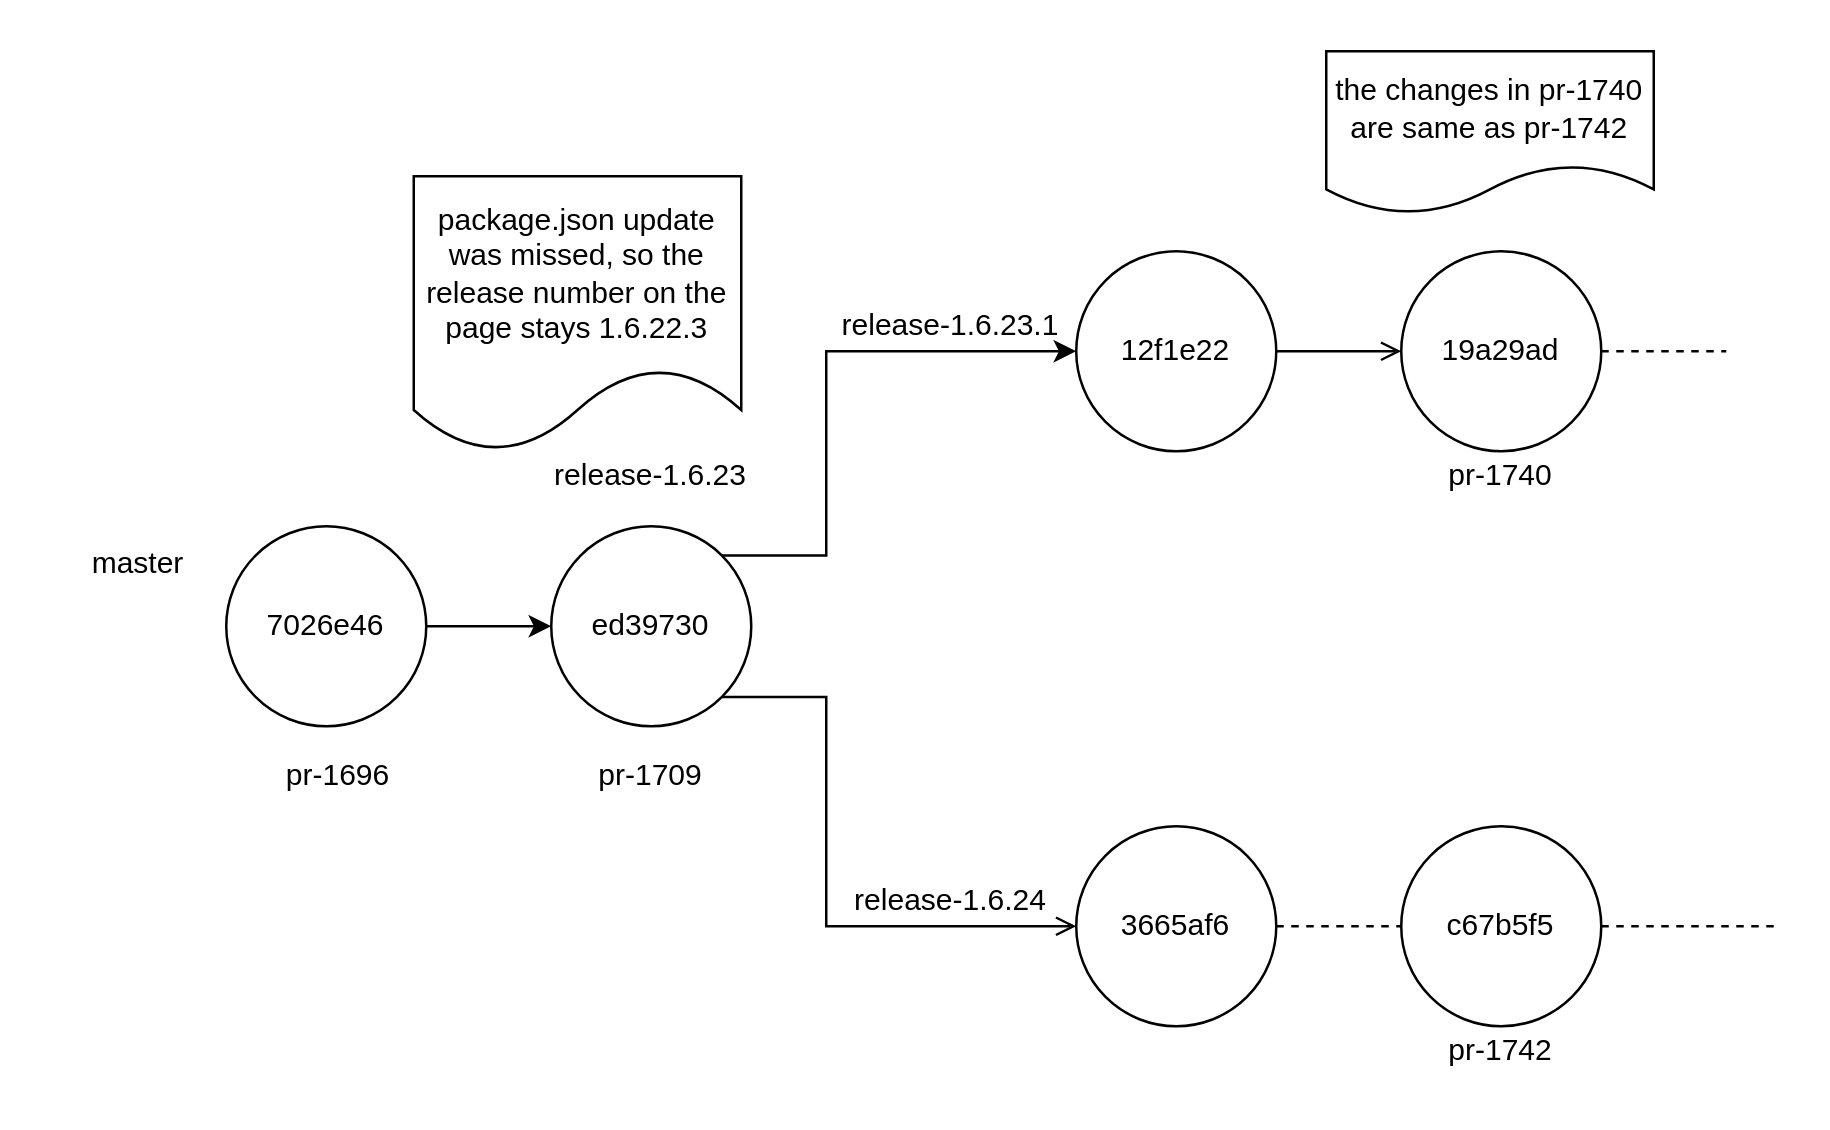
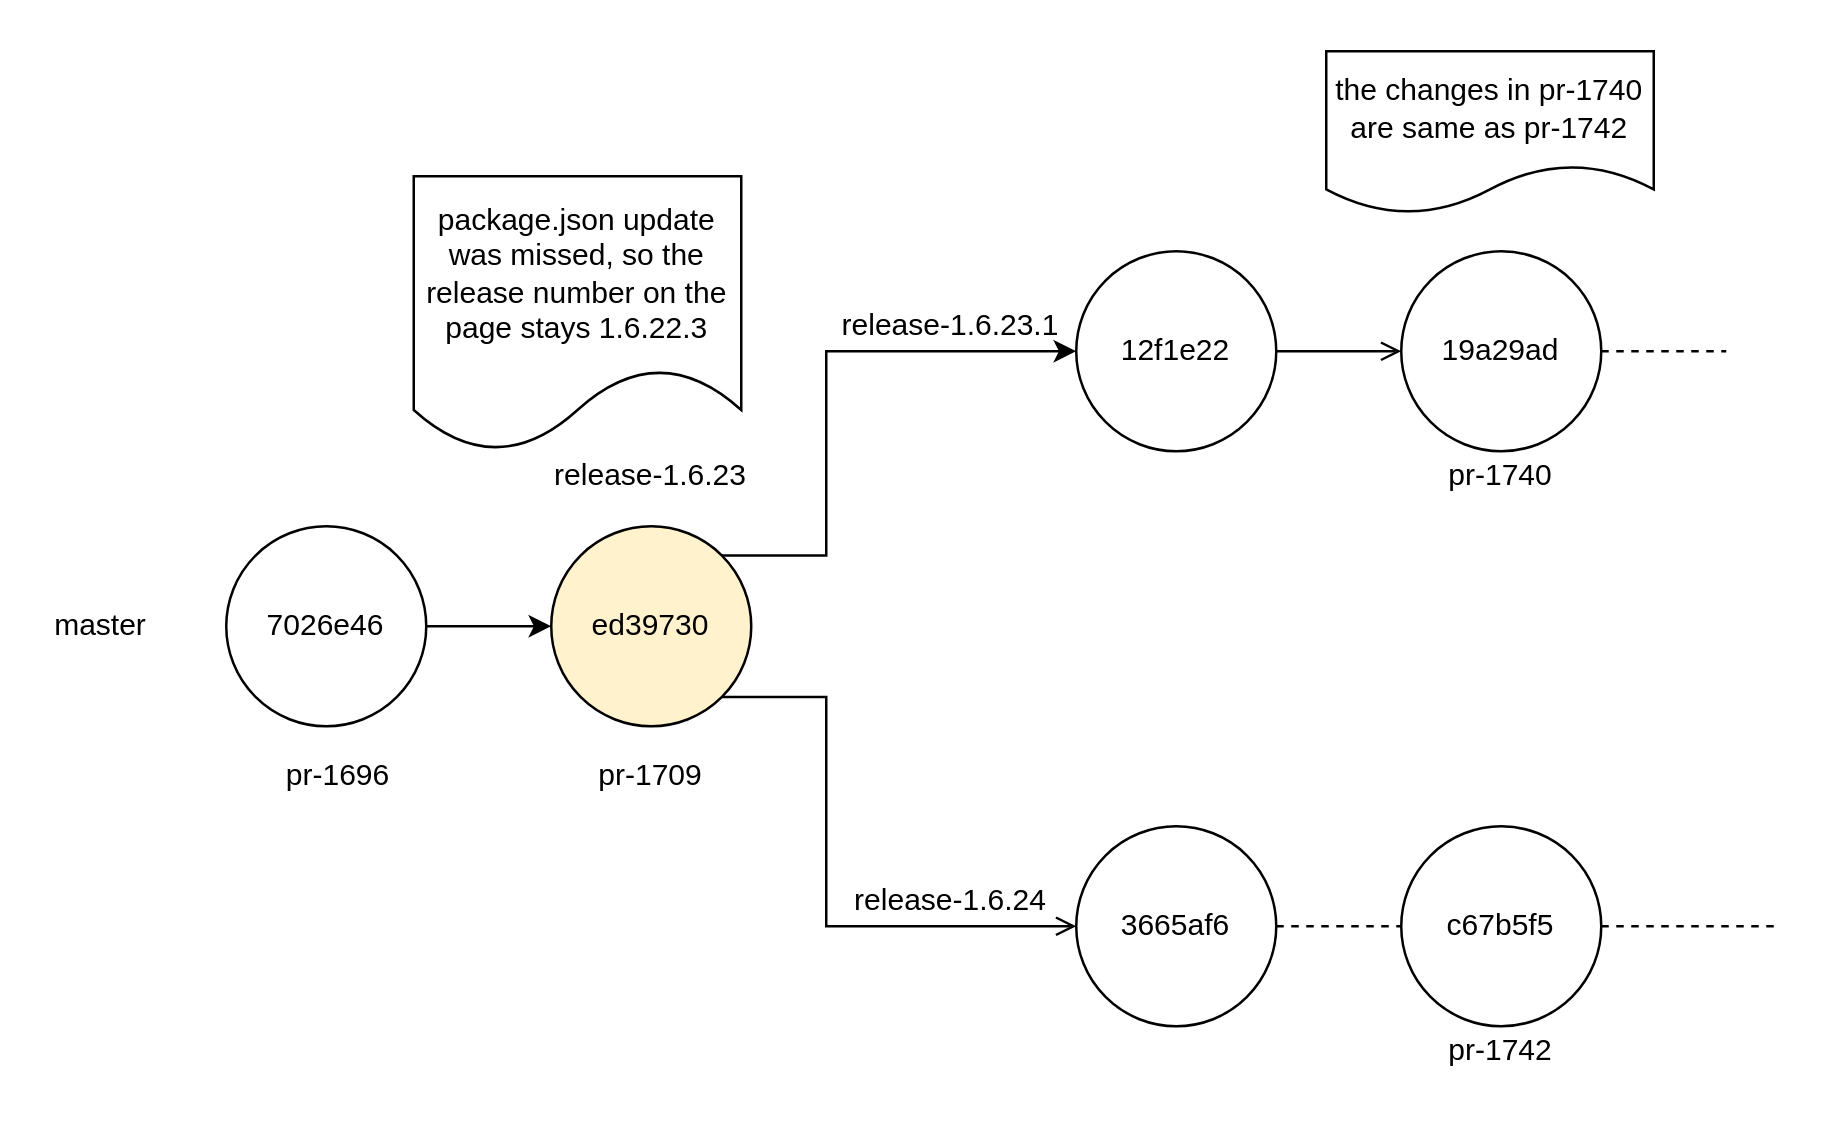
node "master": moved (139, 564) -> (101, 626)
node "ed39730": fillcolor #ffffff -> #fff2cc
